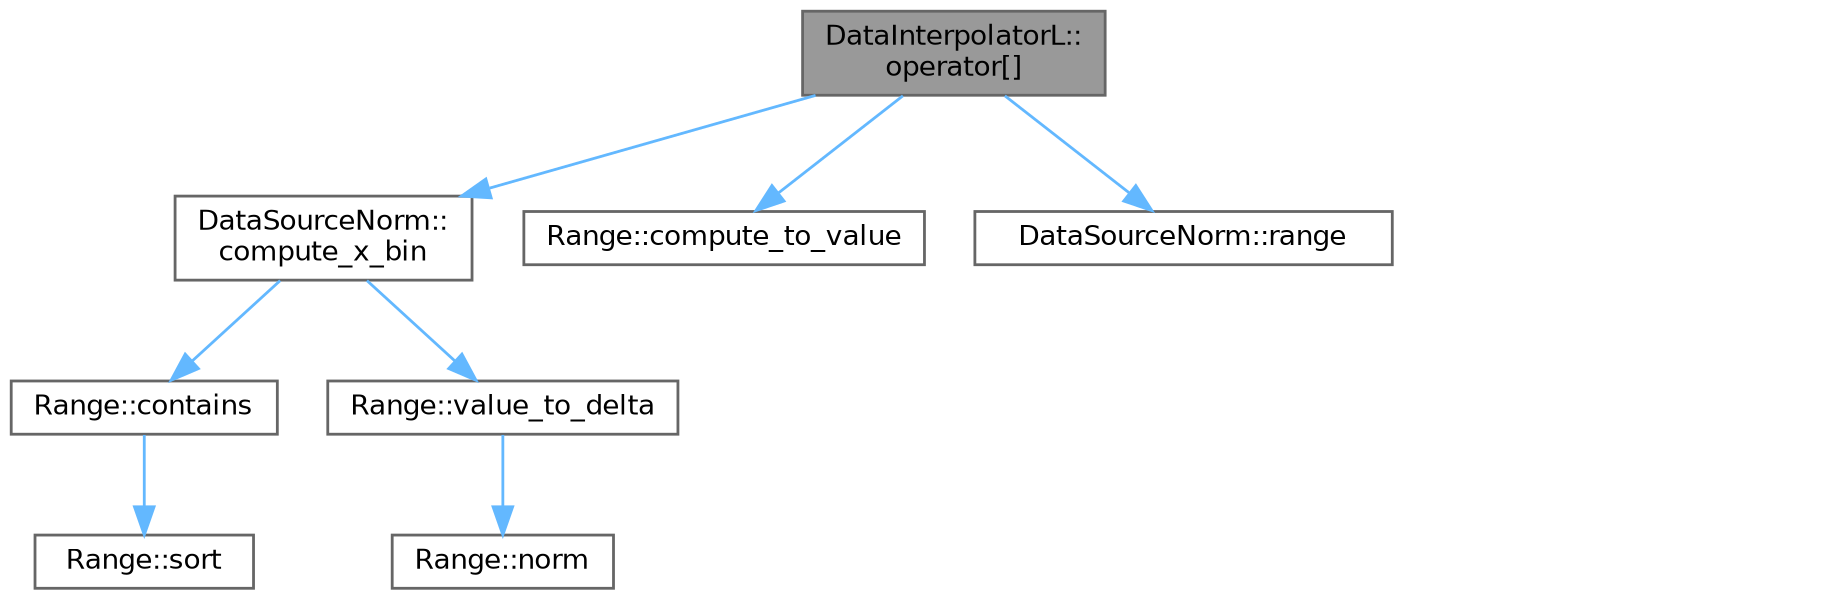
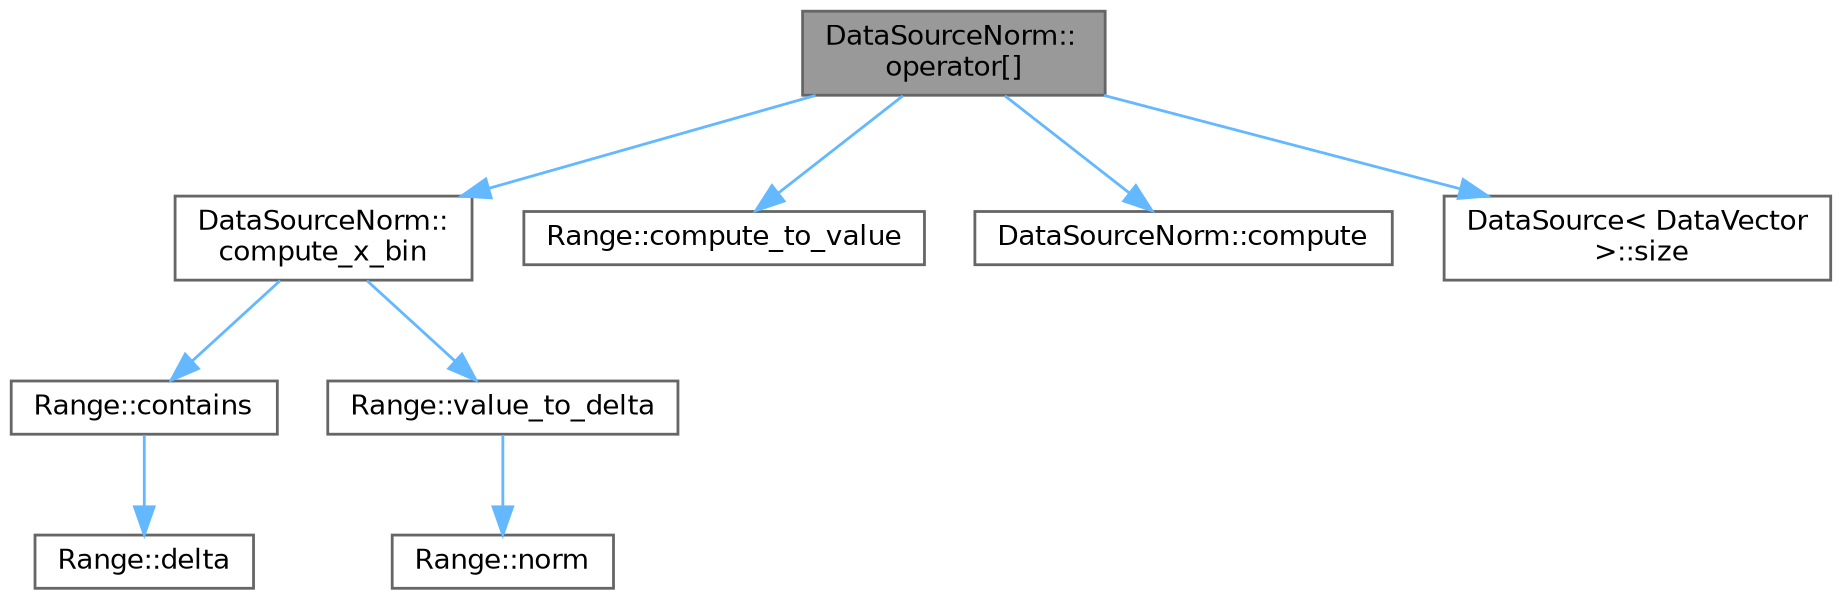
node "DataInterpolatorL:: operator[]": label "DataInterpolatorL:: operator[]" -> "DataSourceNorm:: operator[]"
node "DataSourceNorm::range": label "DataSourceNorm::range" -> "DataSourceNorm::compute"
node "DataSource< DataVector >::size": added
node "Range::sort": label "Range::sort" -> "Range::delta"
